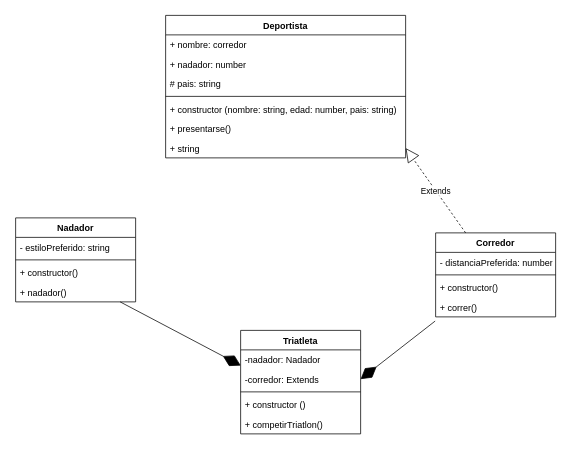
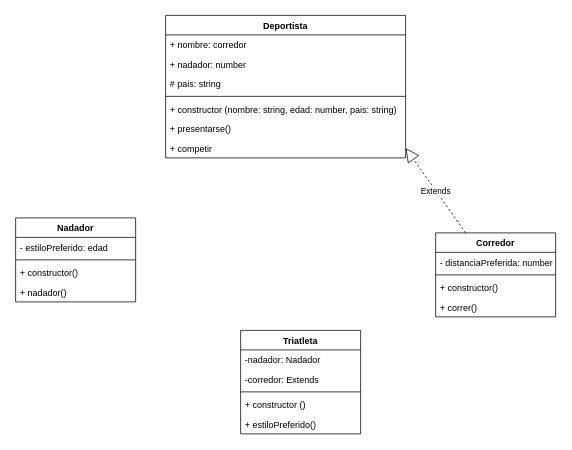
node "+ string": label "+ string" -> "+ competir"
node "- estiloPreferido: string": label "- estiloPreferido: string" -> "- estiloPreferido: edad"
edge "+ nadador()" -> "-nadador: Nadador": removed
edge "+ correr()" -> "-corredor: Extends": removed
node "+ competirTriatlon()": label "+ competirTriatlon()" -> "+ estiloPreferido()"
